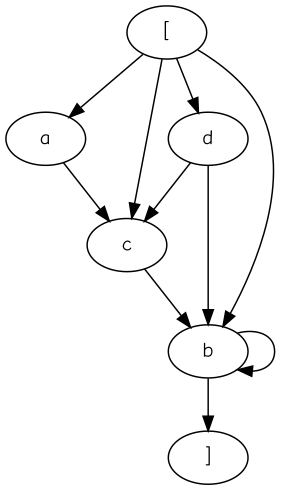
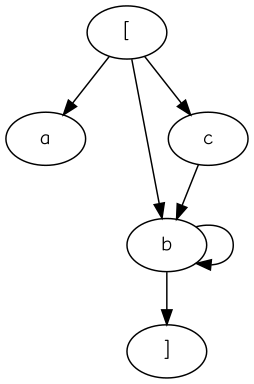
node "d": removed
edge "a" -> "c": removed
